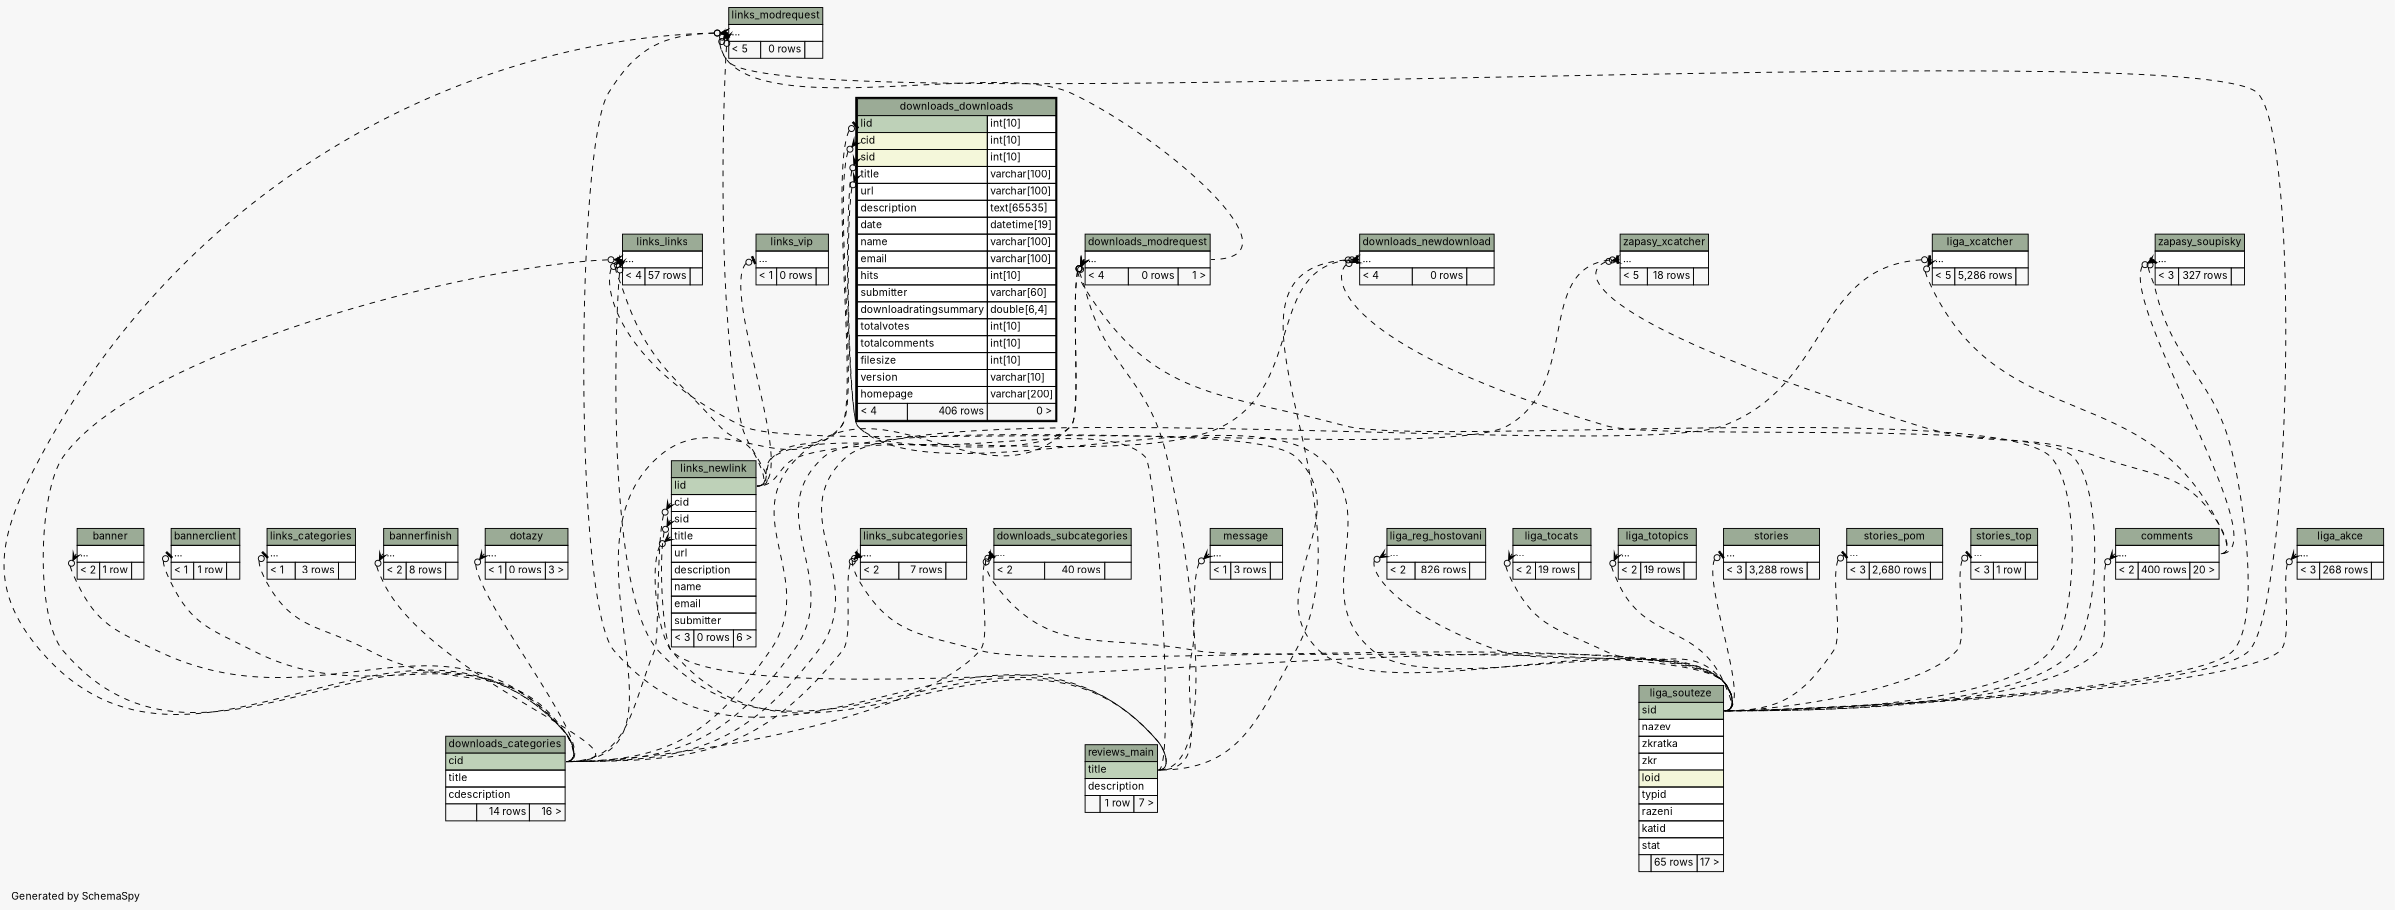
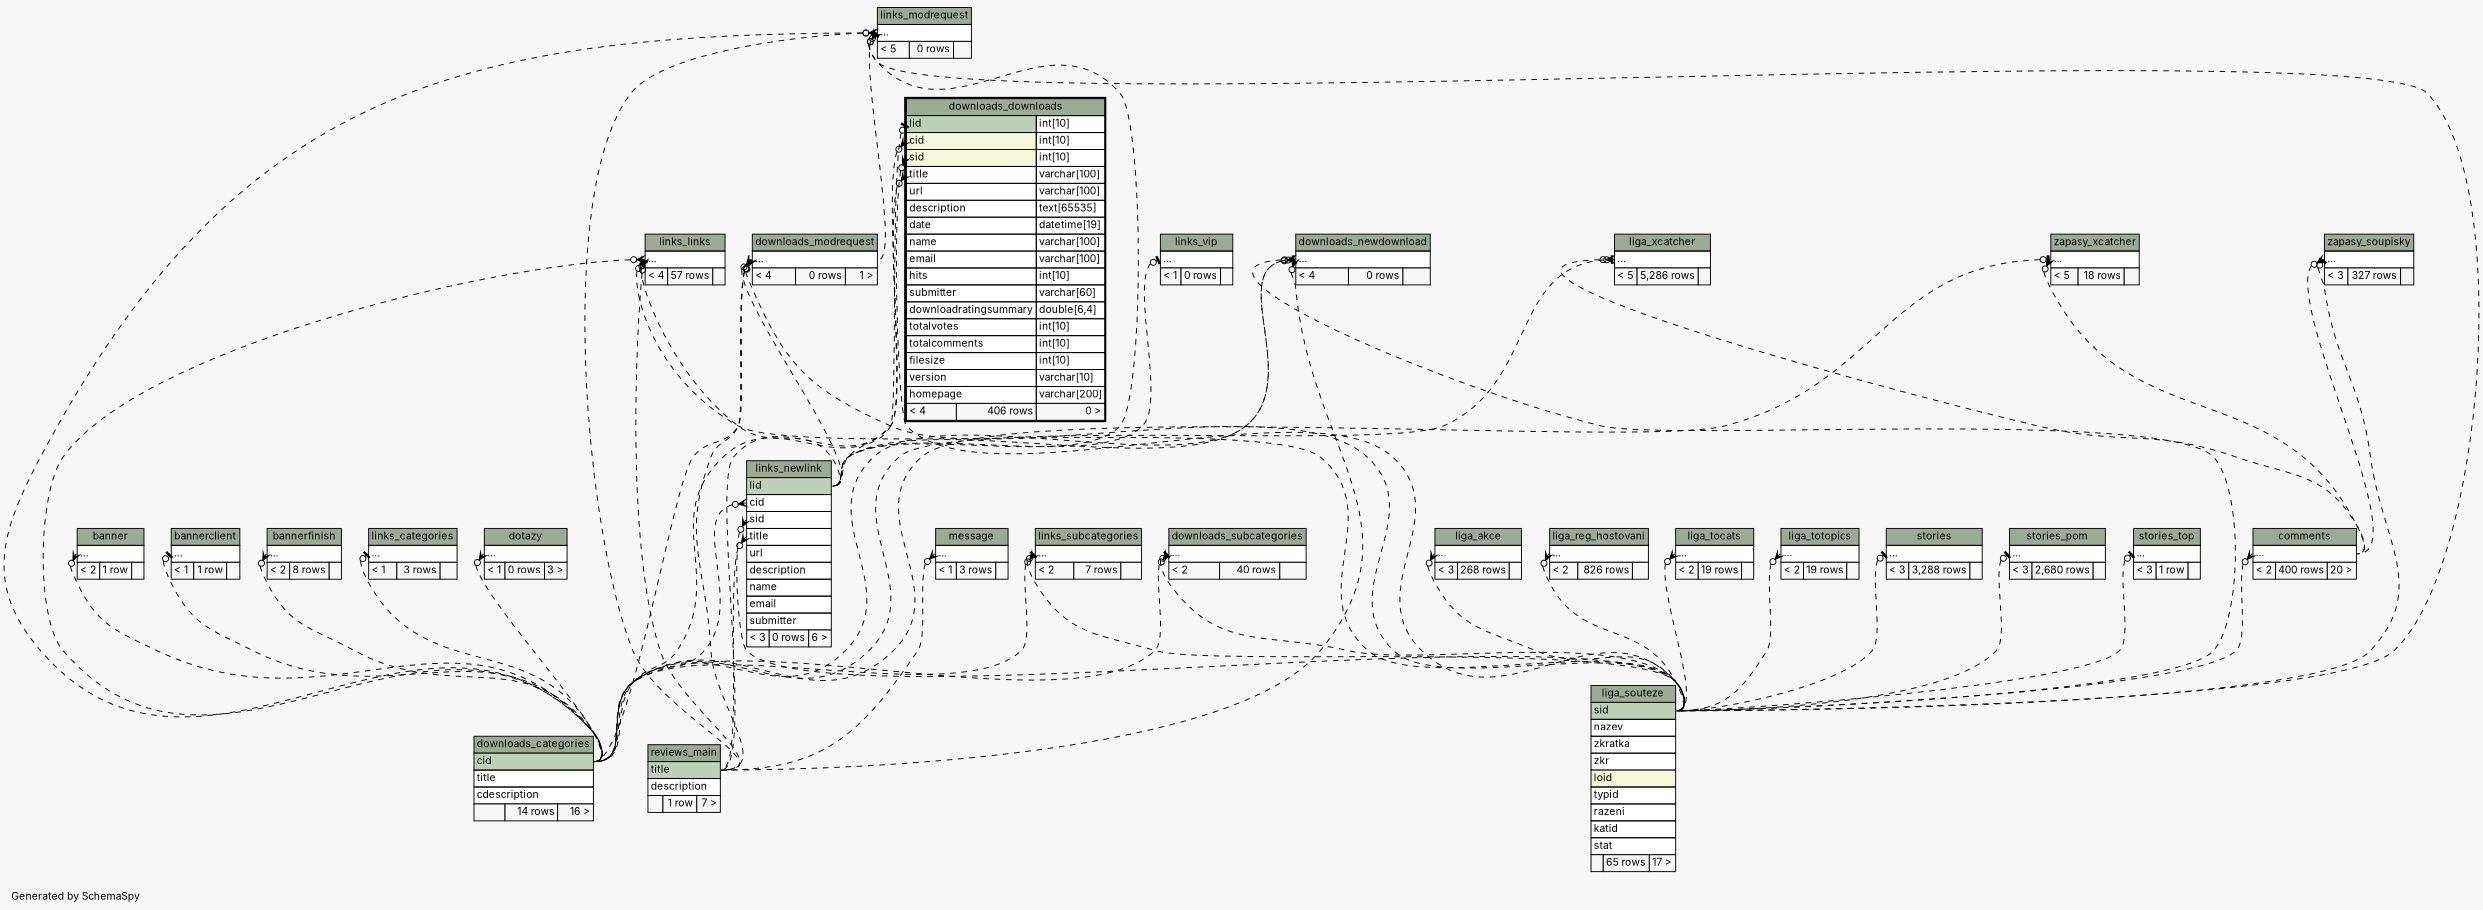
edge "downloads_categories" -> "downloads_newdownload": added
